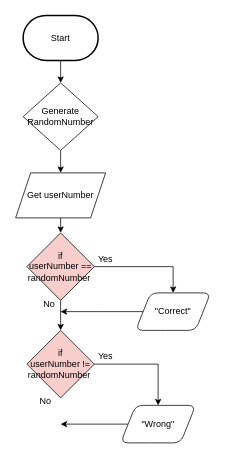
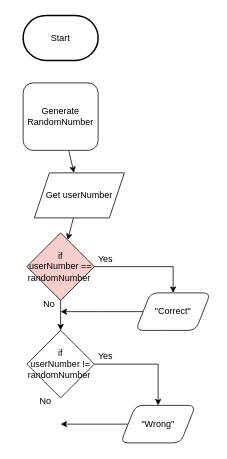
edge "Start" -> "Generate RandomNumber": removed
node "Generate RandomNumber": shape diamond -> rounded rectangle
node "Get userNumber": moved (60, 195) -> (79, 195)
node "if userNumber != randomNumber": fillcolor #f8cecc -> #ffffff
